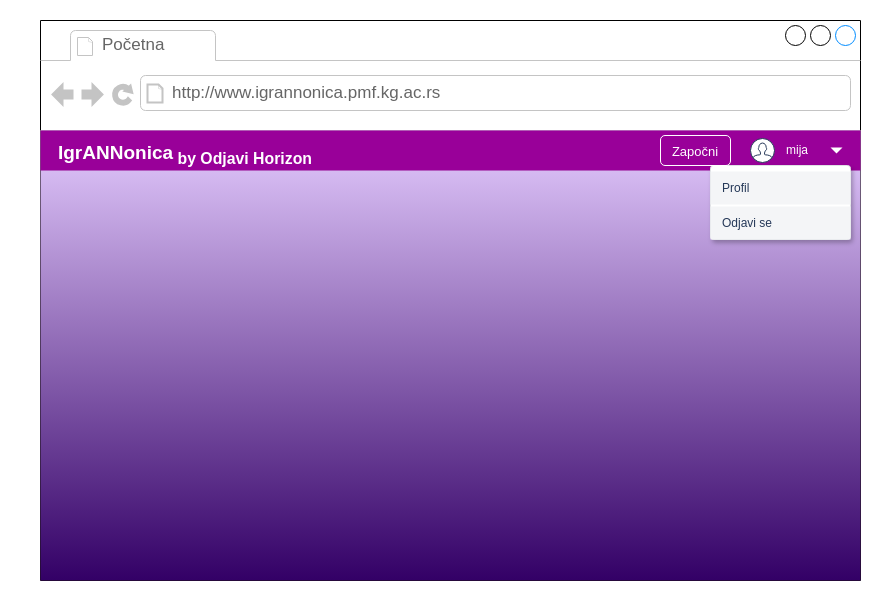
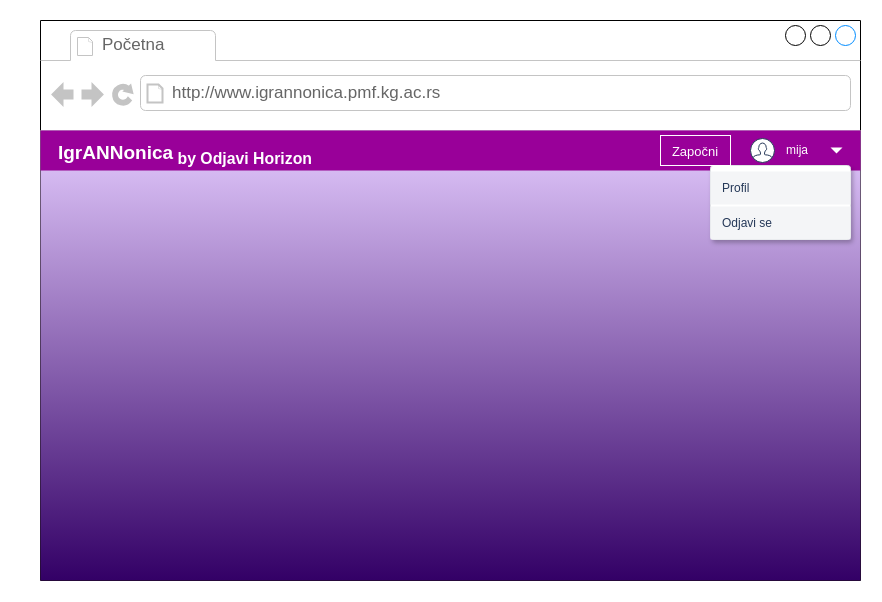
node "Započni": shape rounded rectangle -> rectangle
